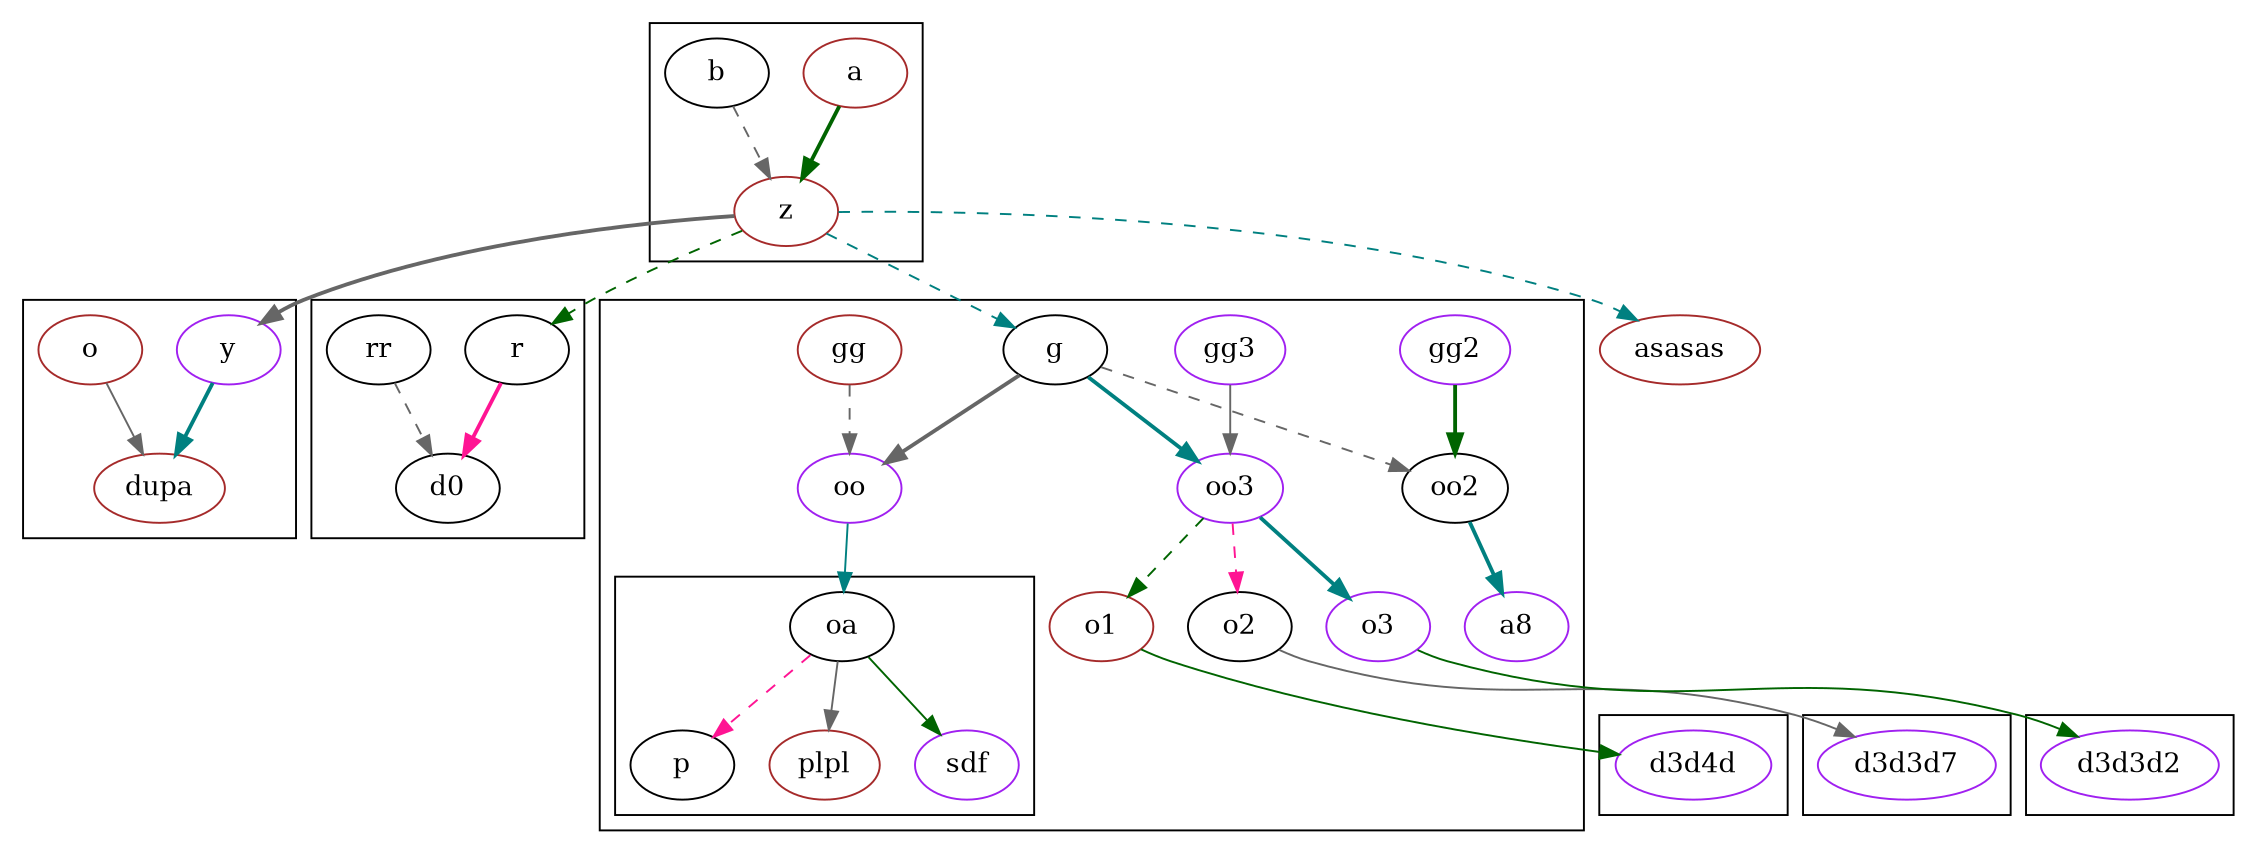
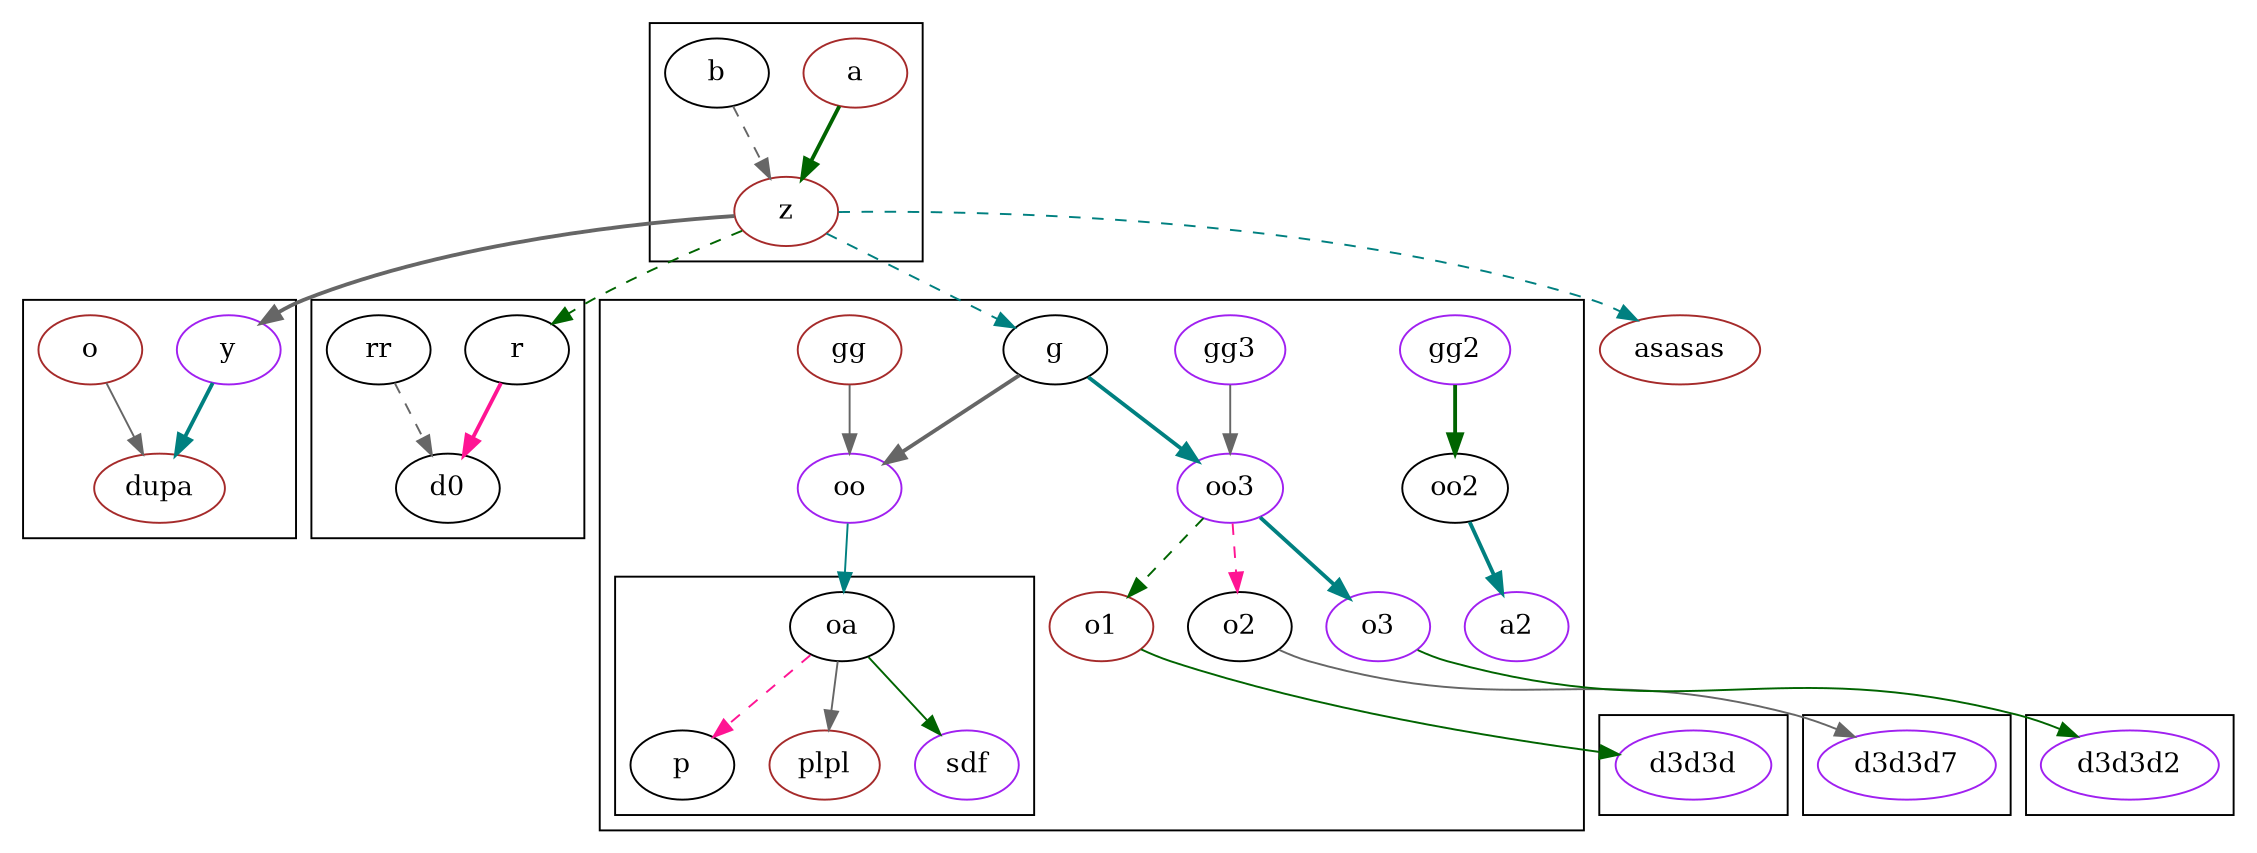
edge "gg" -> "oo": style dashed -> solid
edge "g" -> "oo2": removed
node "a8": label "a8" -> "a2"
node "d3d4d": label "d3d4d" -> "d3d3d"
